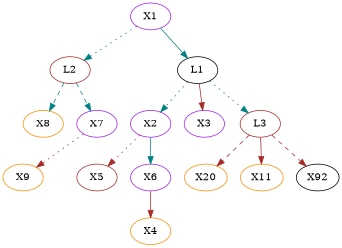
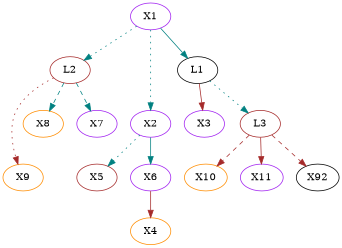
edge "L1" -> "X2": now "X1" -> "X2"
edge "X7" -> "X9": now "L2" -> "X9"
edge "X2" -> "X5": color brown -> teal
node "X20": label "X20" -> "X10"
node "X11": color darkorange -> purple
